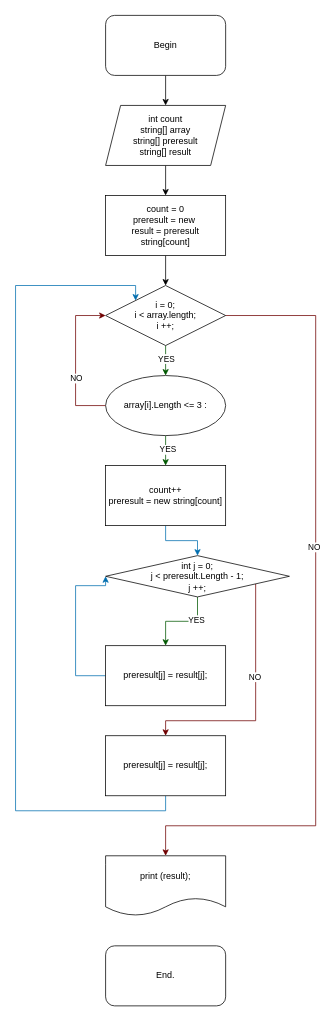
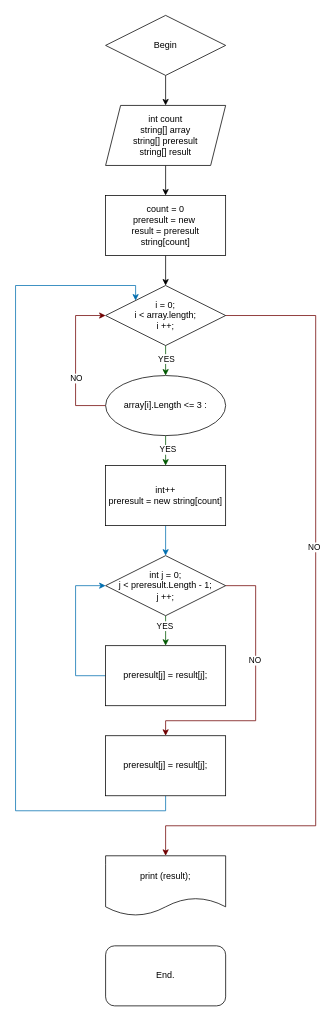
node "Begin": shape rounded rectangle -> diamond
node "count++ preresult = new string[count]": label "count++ preresult = new string[count]" -> "int++ preresult = new string[count]"
node "int j = 0; j < preresult.Length - 1; j ++;": size 184x41 -> 120x60
